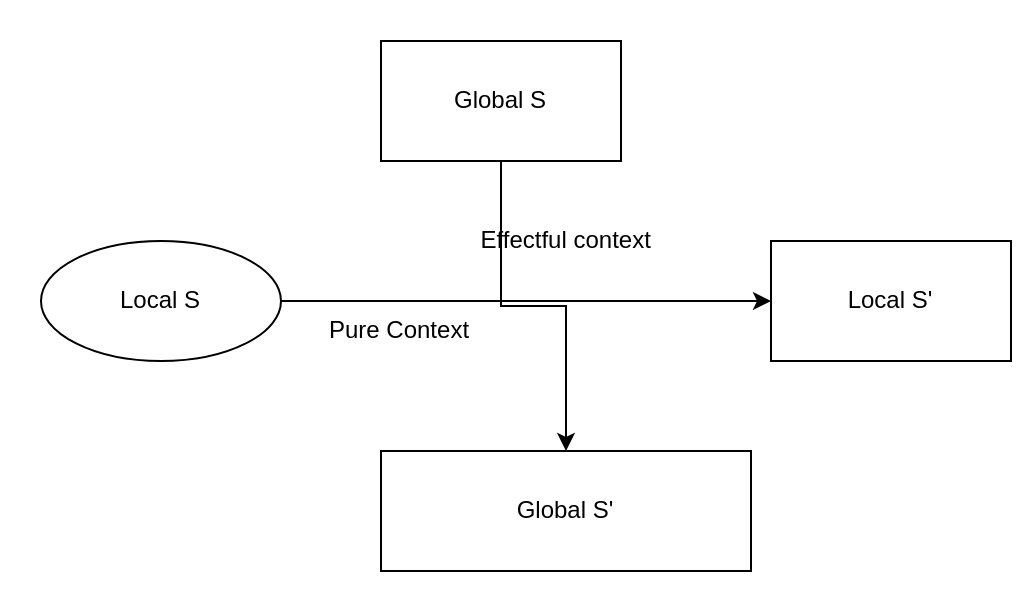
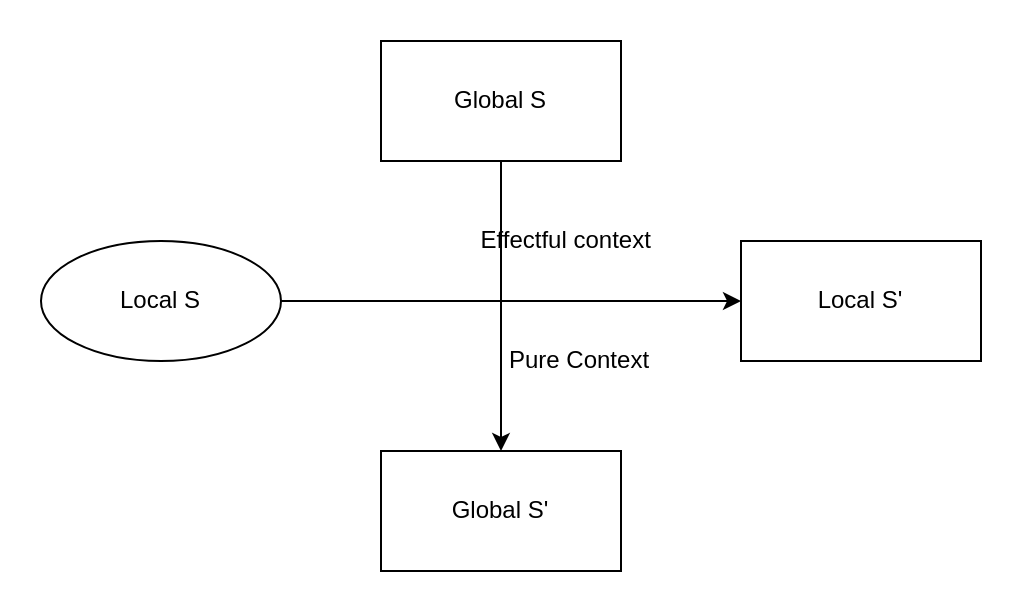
node "Local S'": moved (891, 301) -> (861, 301)
node "Pure Context": moved (399, 331) -> (579, 361)
node "Global S'": size 370x120 -> 240x120
